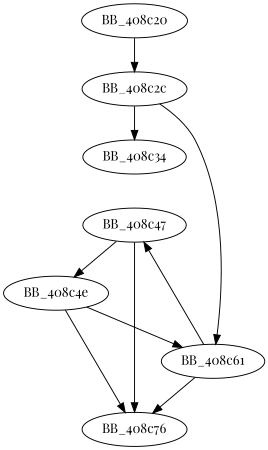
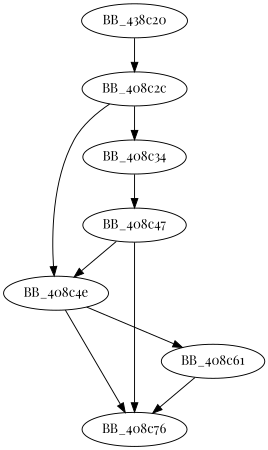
node "BB_408c20": label "BB_408c20" -> "BB_438c20"
edge "BB_408c2c" -> "BB_408c61": now "BB_408c2c" -> "BB_408c4e"
edge "BB_408c61" -> "BB_408c47": now "BB_408c34" -> "BB_408c47"
